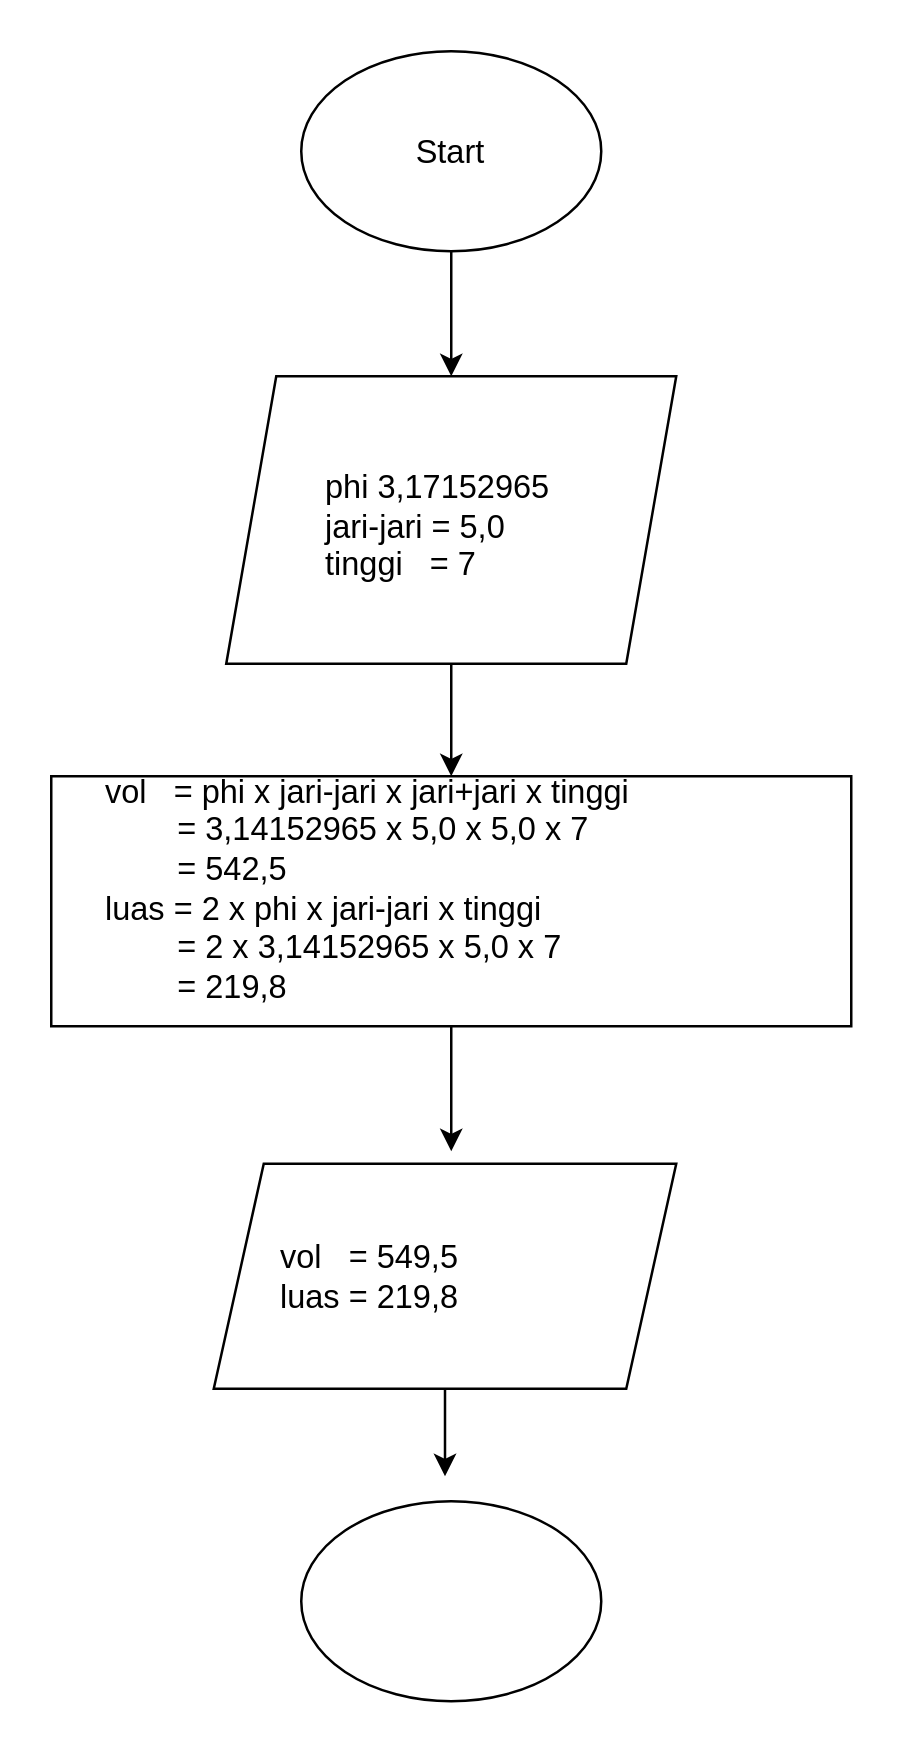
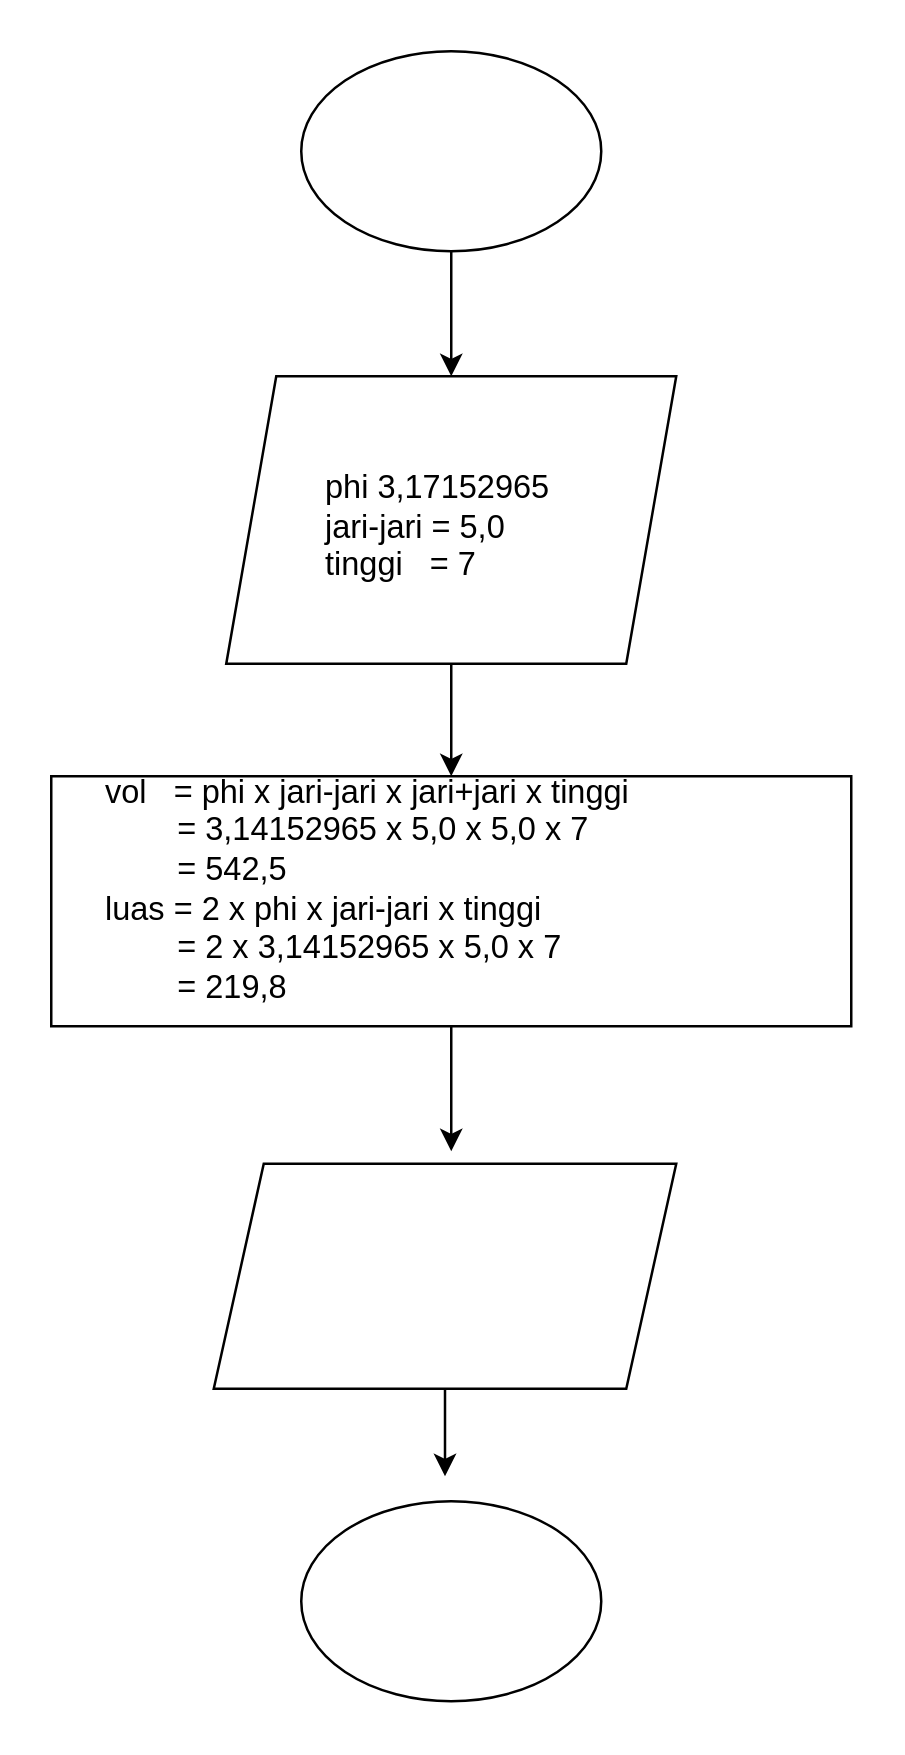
node "Start": removed
node "vol = 549,5 luas = 219,8": removed
